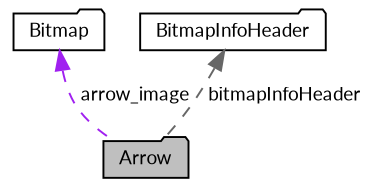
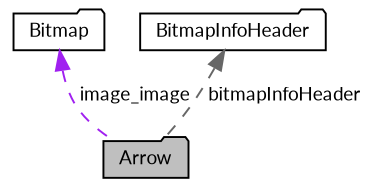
edge "Arrow" -> "Bitmap": label " arrow_image" -> " image_image"
